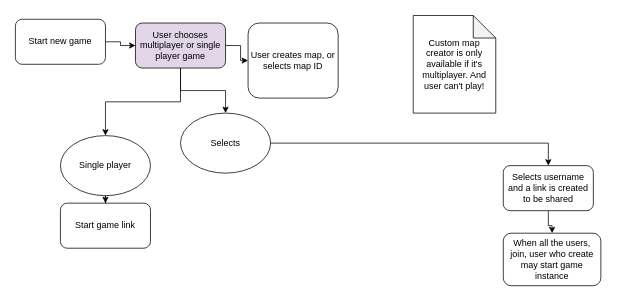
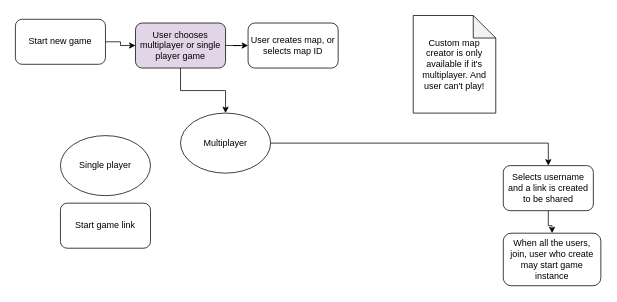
node "User creates map, or selects map ID": size 90x75 -> 90x45
edge "User chooses multiplayer or single player game" -> "Single player": removed
node "Selects": label "Selects" -> "Multiplayer"
edge "Single player" -> "Start game link": removed
